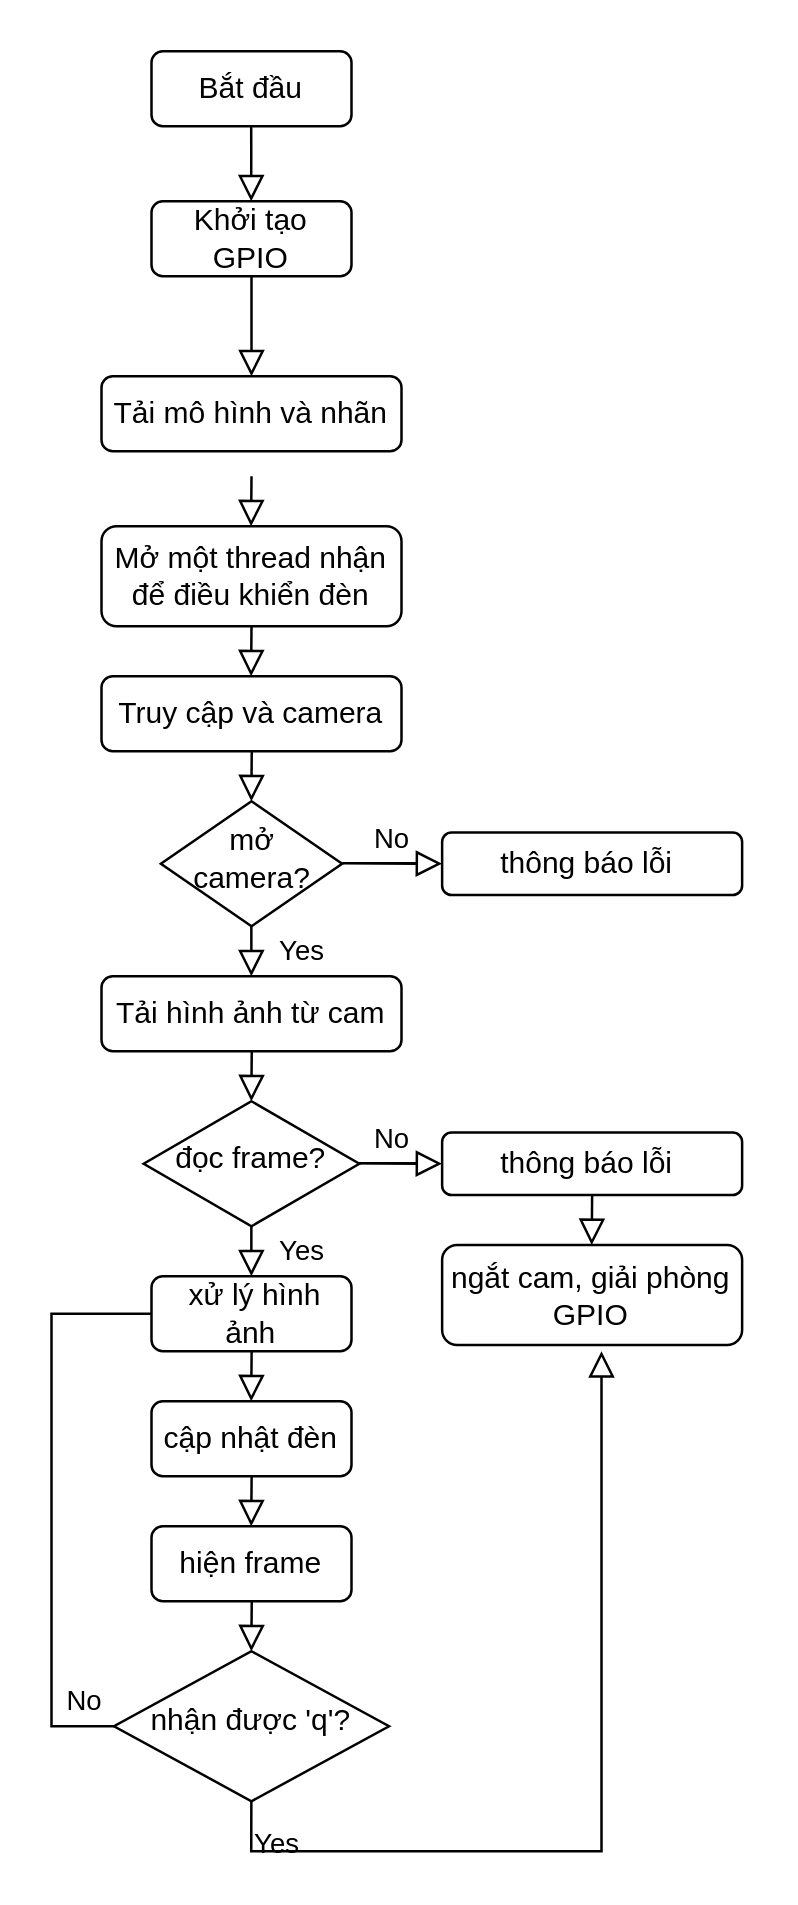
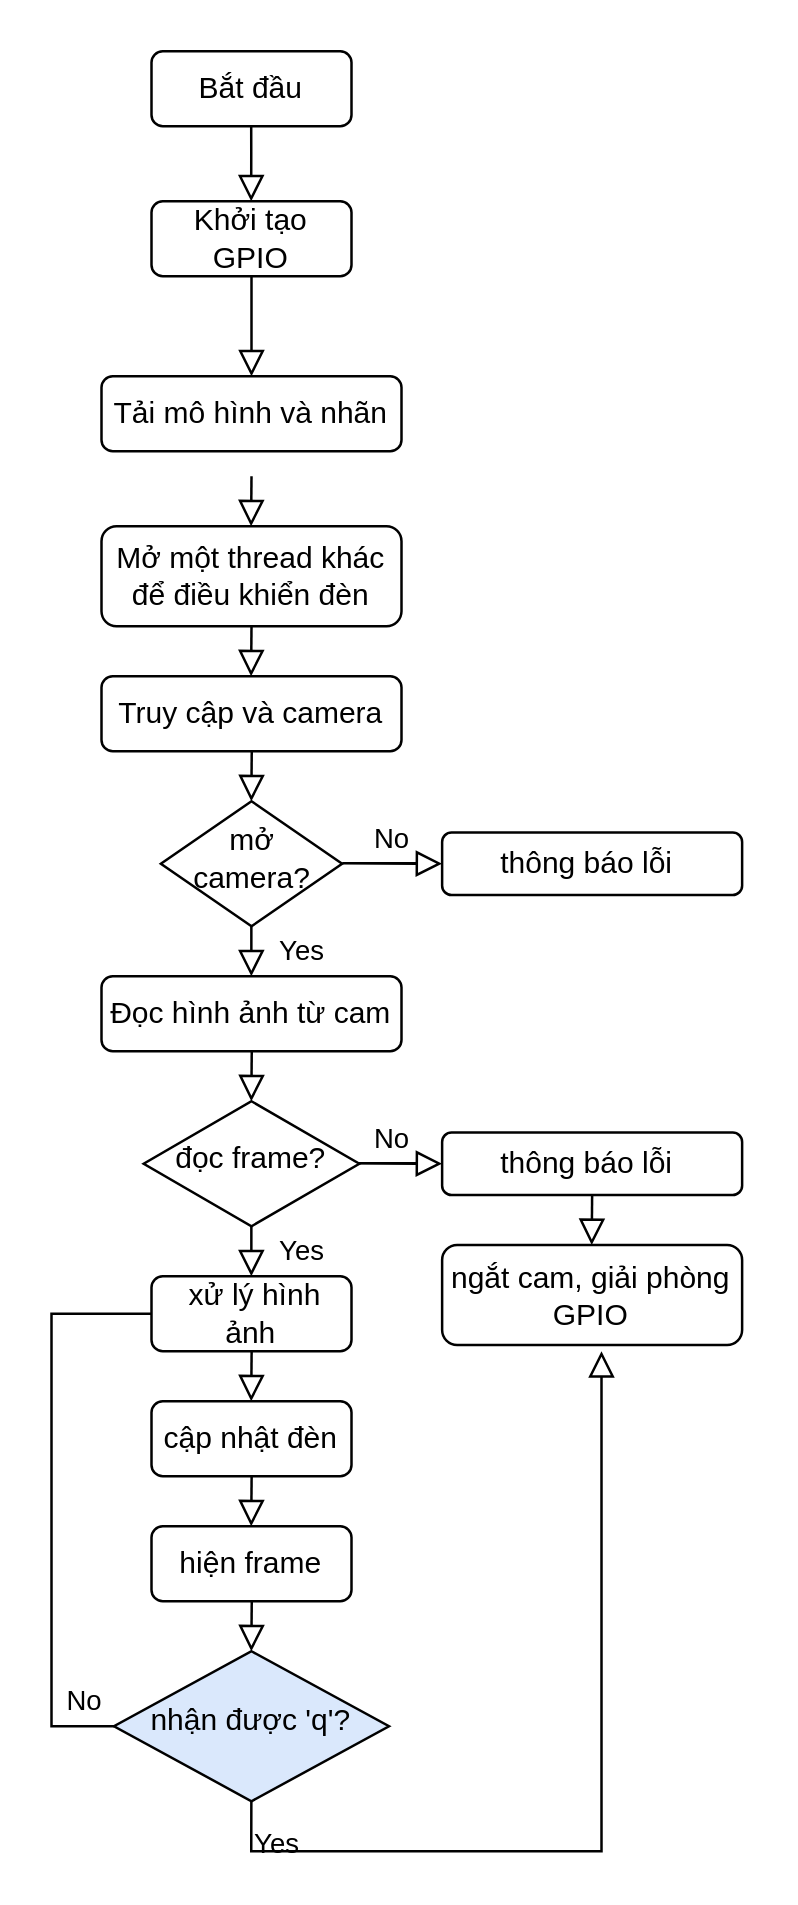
node "Mở một thread nhận để điều khiển đèn": label "Mở một thread nhận để điều khiển đèn" -> "Mở một thread khác để điều khiển đèn"
node "Tải hình ảnh từ cam": label "Tải hình ảnh từ cam" -> "Đọc hình ảnh từ cam"
node "nhận được 'q'?": fillcolor #ffffff -> #dae8fc
